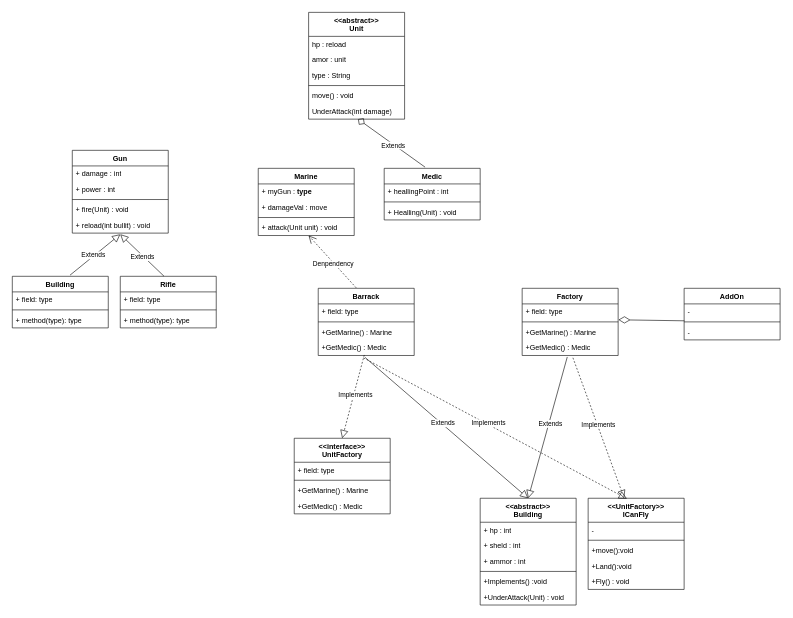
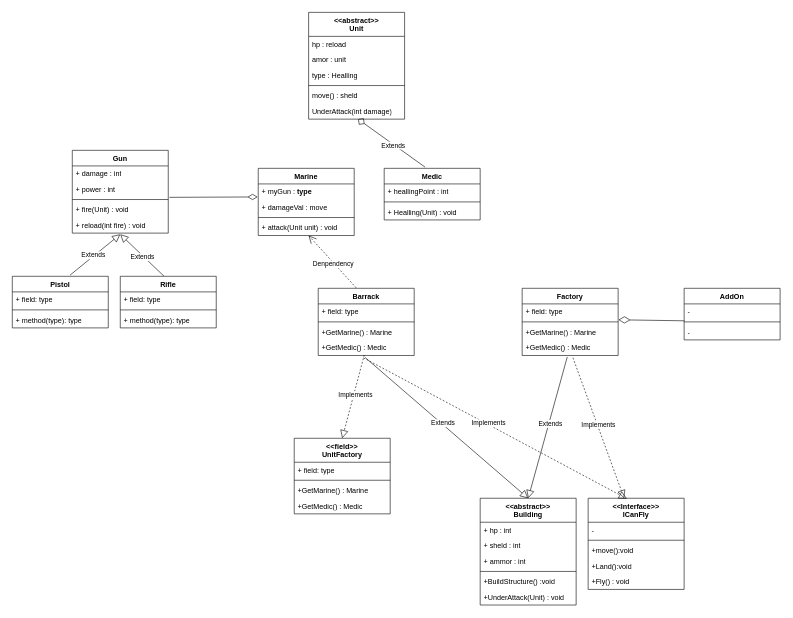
node "type : String": label "type : String" -> "type : Healling"
node "move() : void": label "move() : void" -> "move() : sheld"
edge "+ power : int" -> "+ myGun : type": added
node "+ reload(int bullit) : void": label "+ reload(int bullit) : void" -> "+ reload(int fire) : void"
node "Building": label "Building" -> "Pistol"
node "<<interface>> UnitFactory": label "<<interface>> UnitFactory" -> "<<field>> UnitFactory"
node "<<UnitFactory>> ICanFly": label "<<UnitFactory>> ICanFly" -> "<<Interface>> ICanFly"
node "+Implements() :void": label "+Implements() :void" -> "+BuildStructure() :void"
